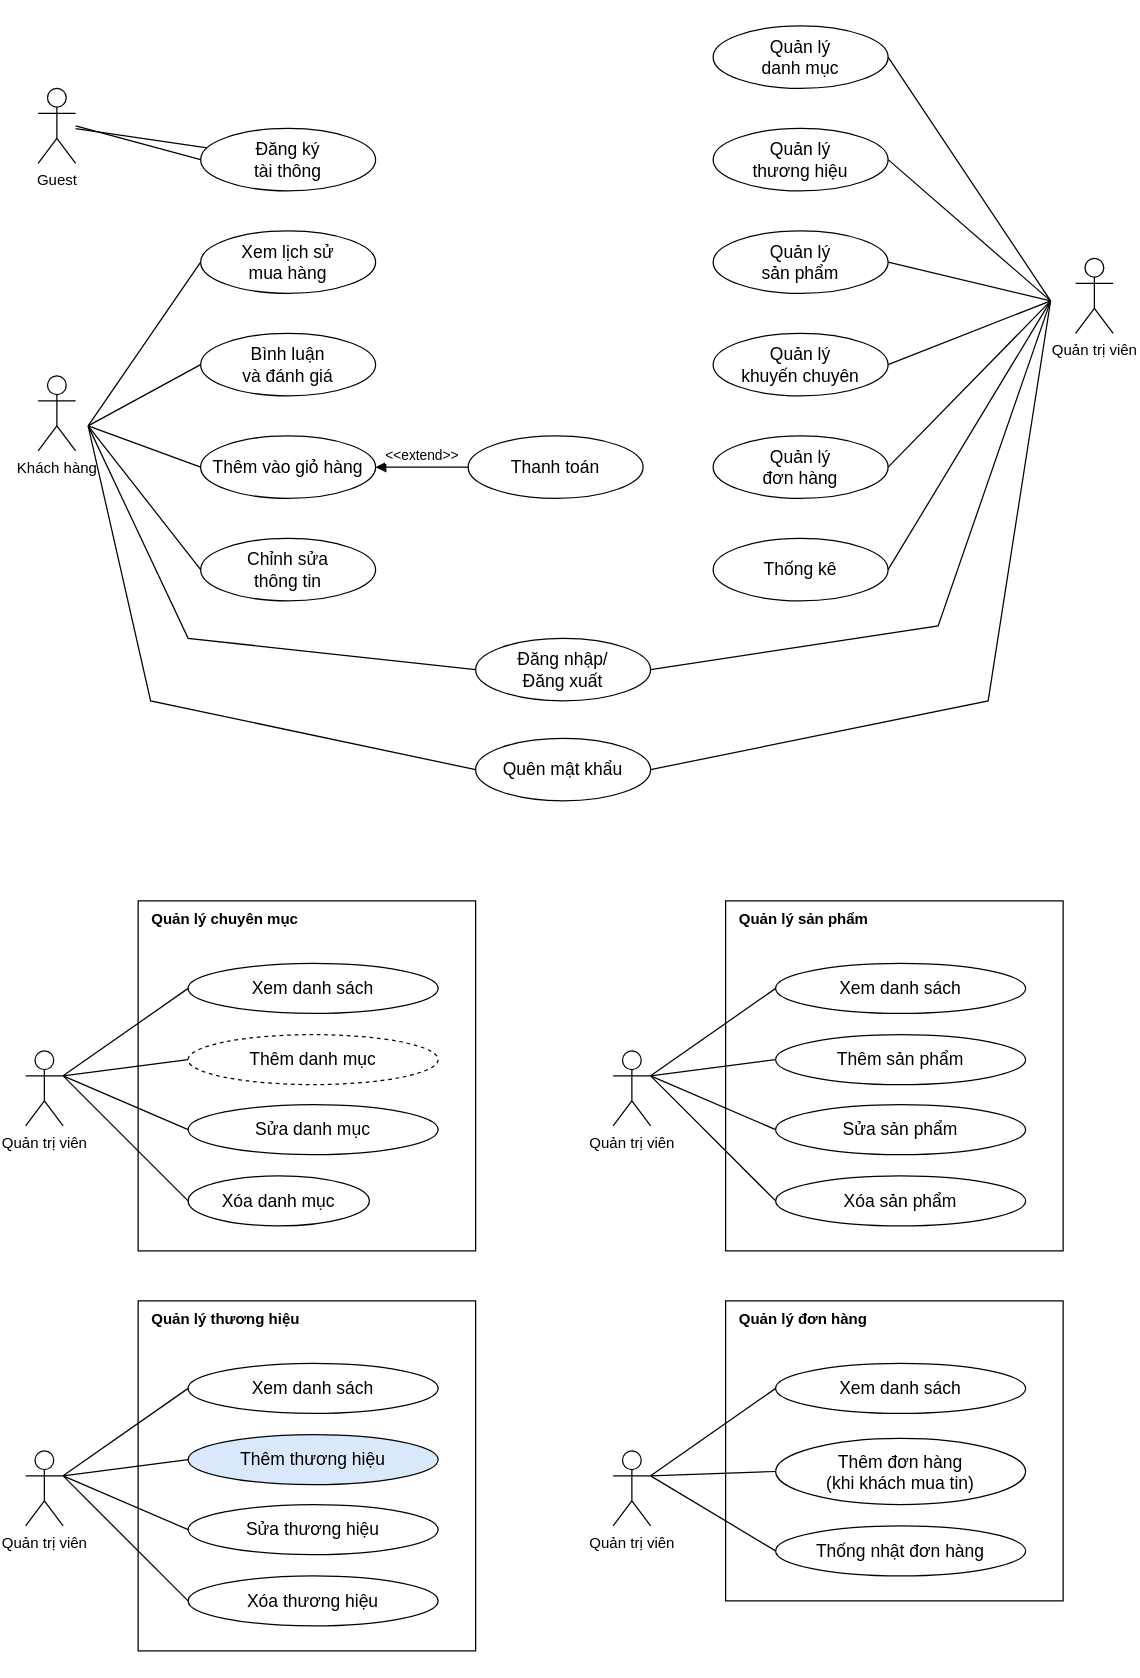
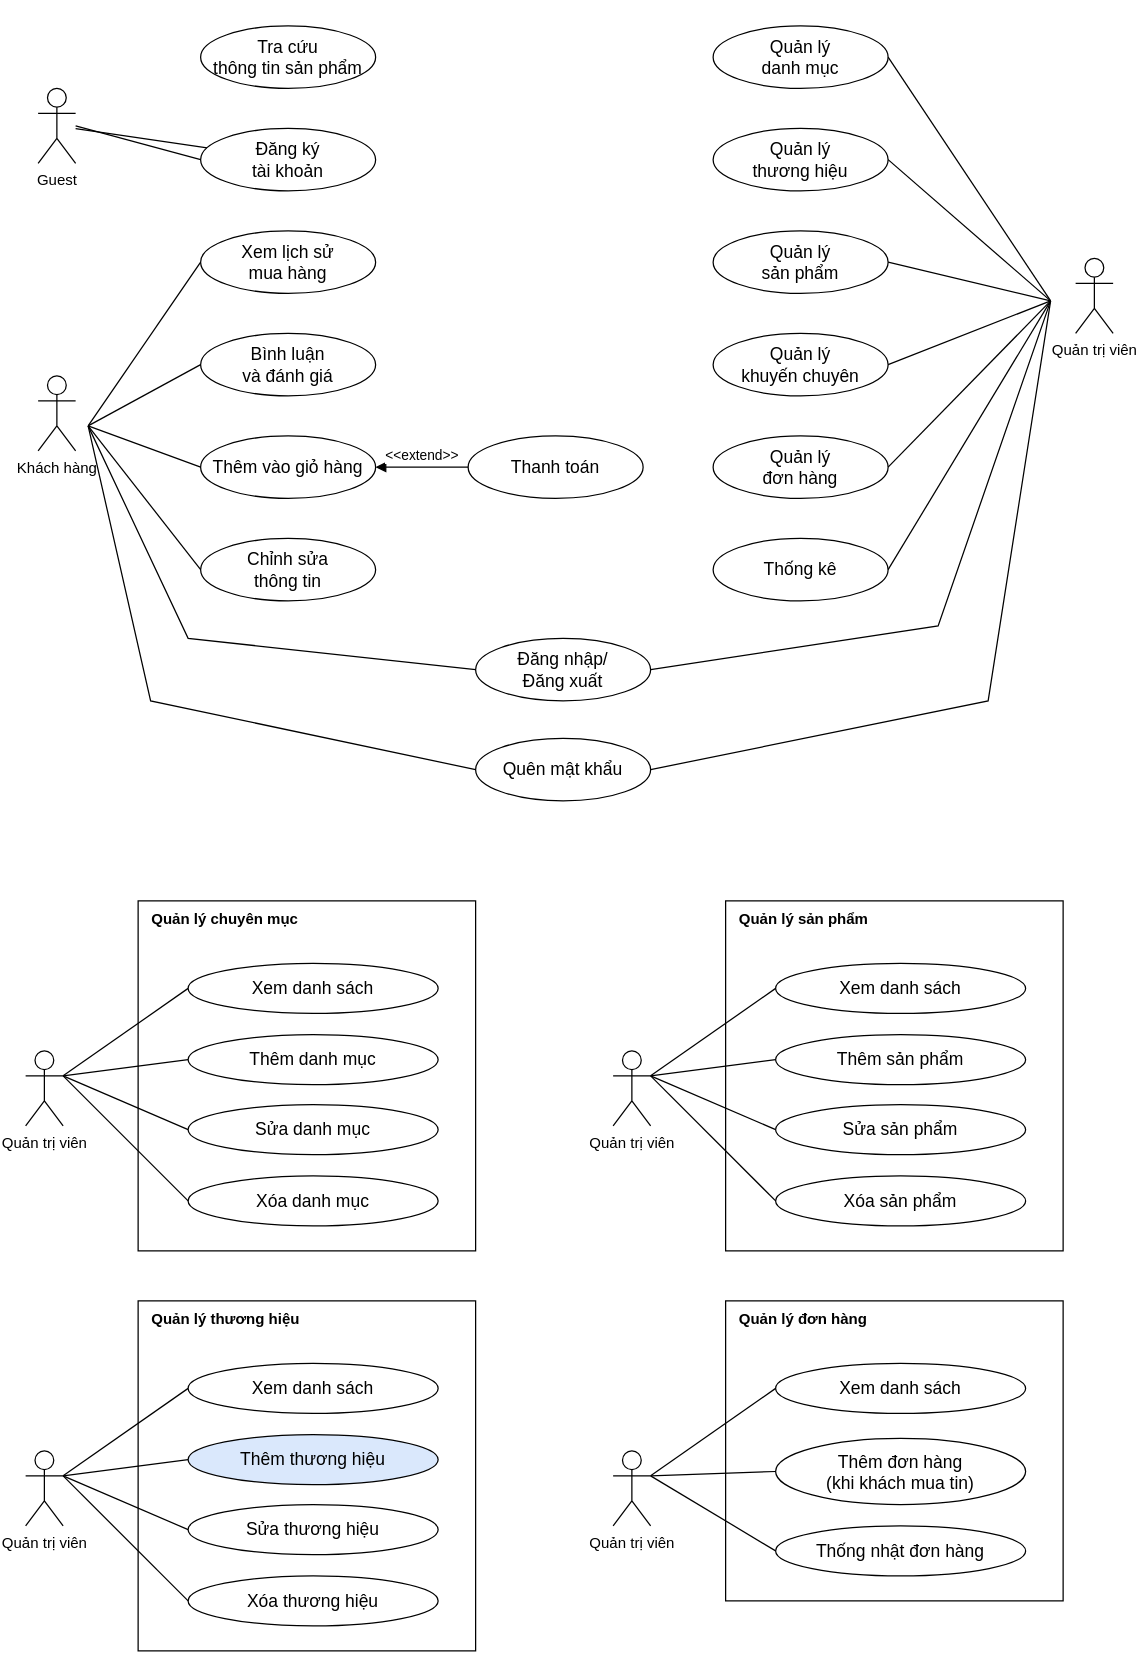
node "Tra cứuthông tin sản phẩm": added
node "Đăng ký tài thông": label "Đăng ký tài thông" -> "Đăng ký tài khoản"
node "Thêm danh mục": style dashed -> solid
node "Xóa danh mục": size 181x50 -> 250x50
